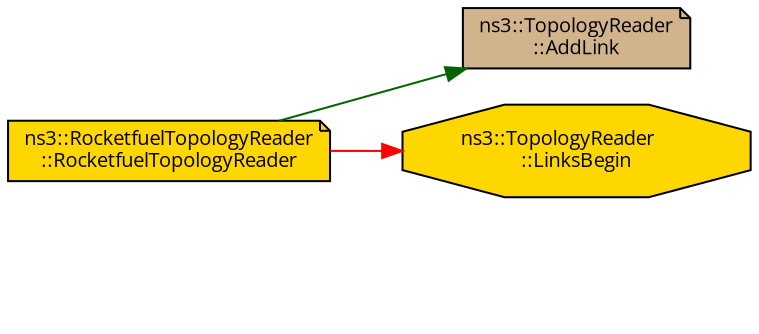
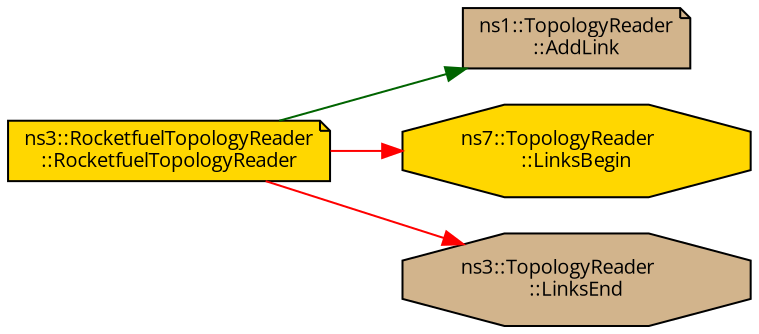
node "ns3::TopologyReader ::AddLink": label "ns3::TopologyReader ::AddLink" -> "ns1::TopologyReader ::AddLink"
node "ns3::TopologyReader ::LinksBegin": label "ns3::TopologyReader ::LinksBegin" -> "ns7::TopologyReader ::LinksBegin"
node "ns3::TopologyReader ::LinksEnd": added
